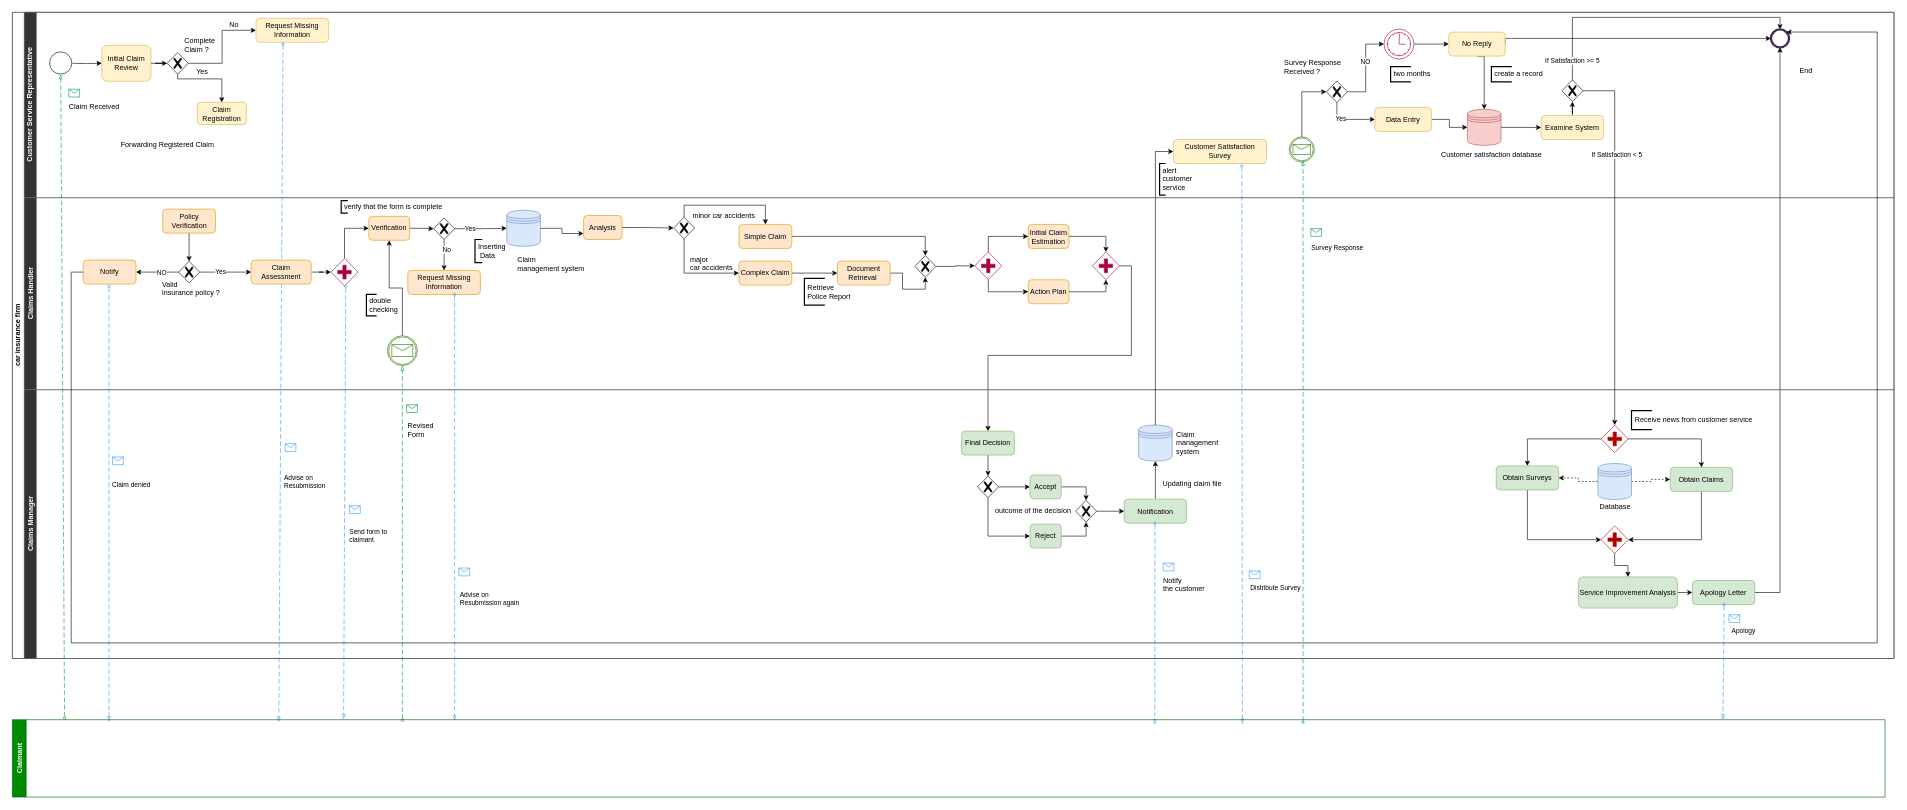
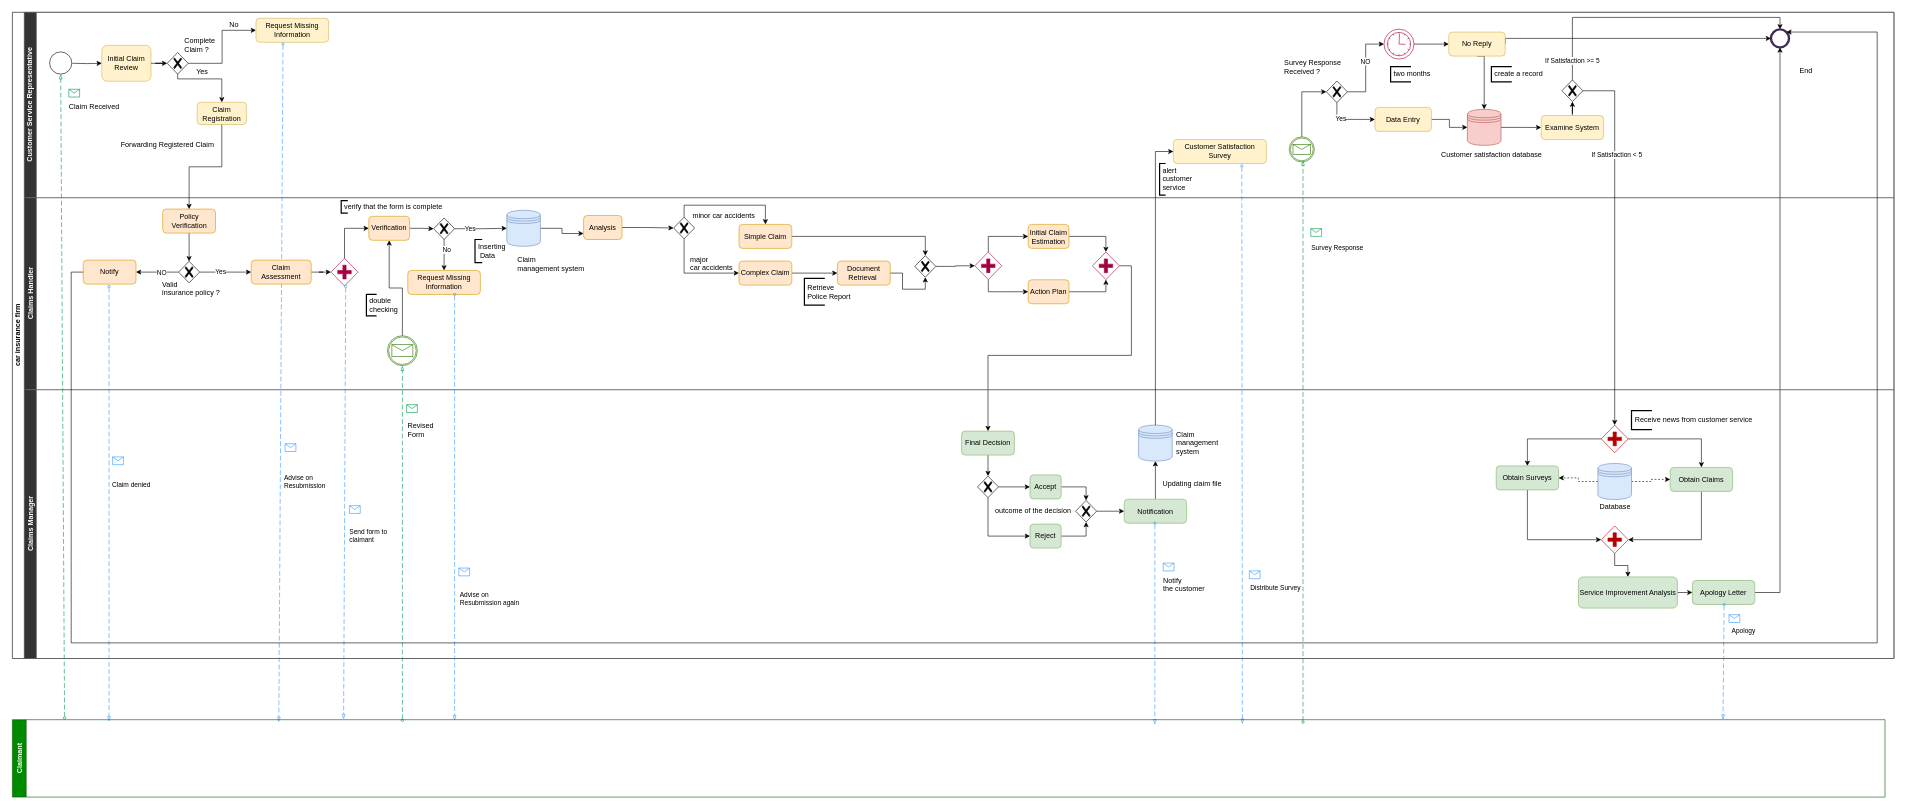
edge "Claim Registration" -> "Policy Verification": added
